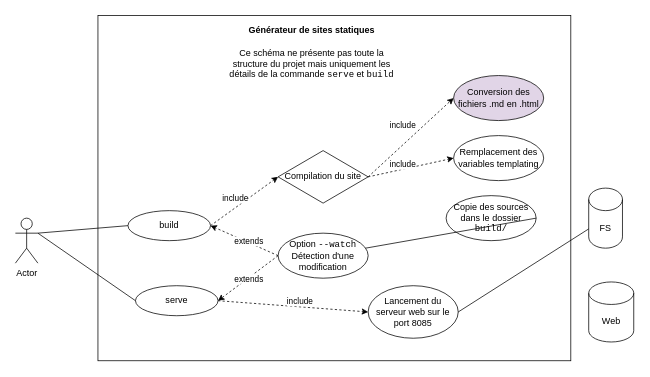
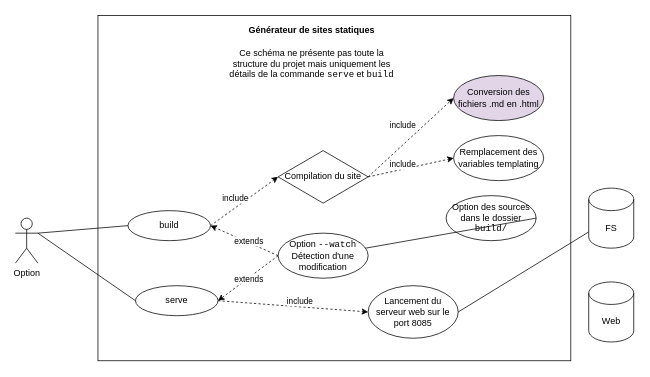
node "Copie des sources dans le dossier build/": label "Copie des sources dans le dossier build/" -> "Option des sources dans le dossier build/"
node "FS": size 34x60 -> 45x60
node "Actor": label "Actor" -> "Option"
